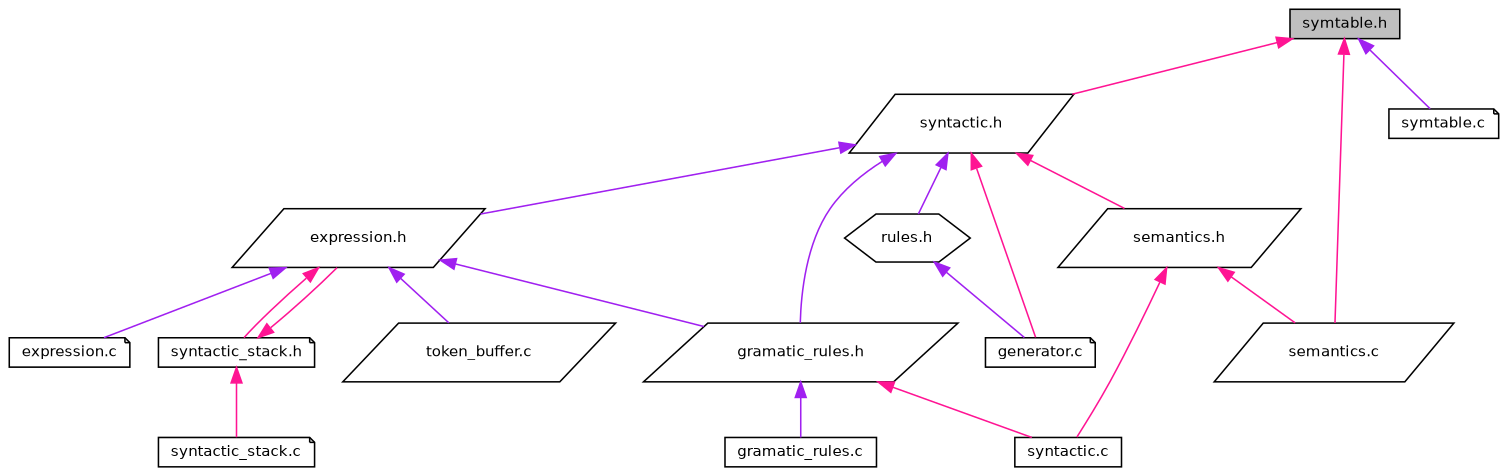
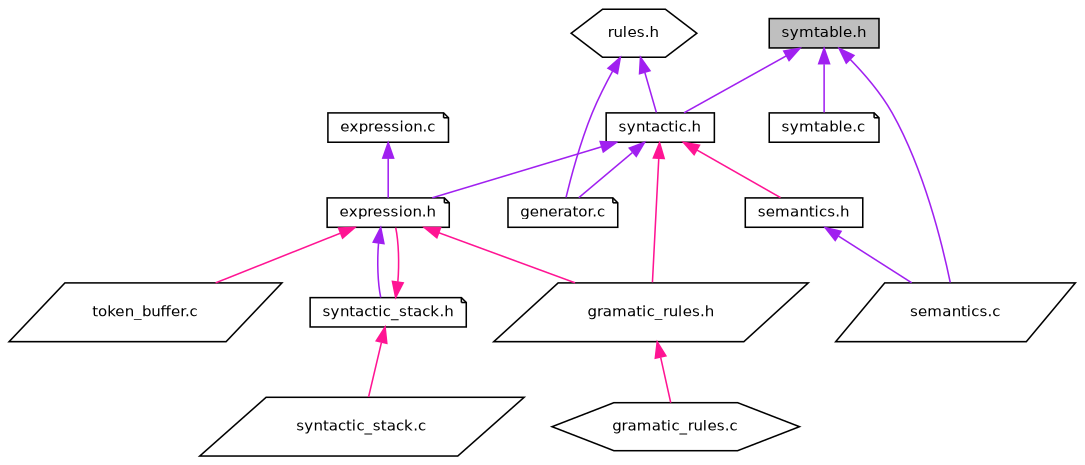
edge "syntactic.h" -> "symtable.h": color deeppink -> purple
node "syntactic.h": shape parallelogram -> box
edge "semantics.c" -> "symtable.h": color deeppink -> purple
edge "rules.h" -> "syntactic.h": reversed
edge "gramatic_rules.h" -> "syntactic.h": color purple -> deeppink
node "expression.h": shape parallelogram -> note
node "semantics.h": shape parallelogram -> box
edge "generator.c" -> "syntactic.h": color deeppink -> purple
edge "gramatic_rules.h" -> "expression.h": color purple -> deeppink
edge "semantics.c" -> "semantics.h": color deeppink -> purple
edge "token_buffer.c" -> "expression.h": color purple -> deeppink
edge "expression.c" -> "expression.h": reversed
edge "syntactic_stack.h" -> "expression.h": color deeppink -> purple
edge "gramatic_rules.c" -> "gramatic_rules.h": color purple -> deeppink
node "syntactic_stack.c": shape note -> parallelogram
node "gramatic_rules.c": shape box -> hexagon
node "syntactic.c": removed
